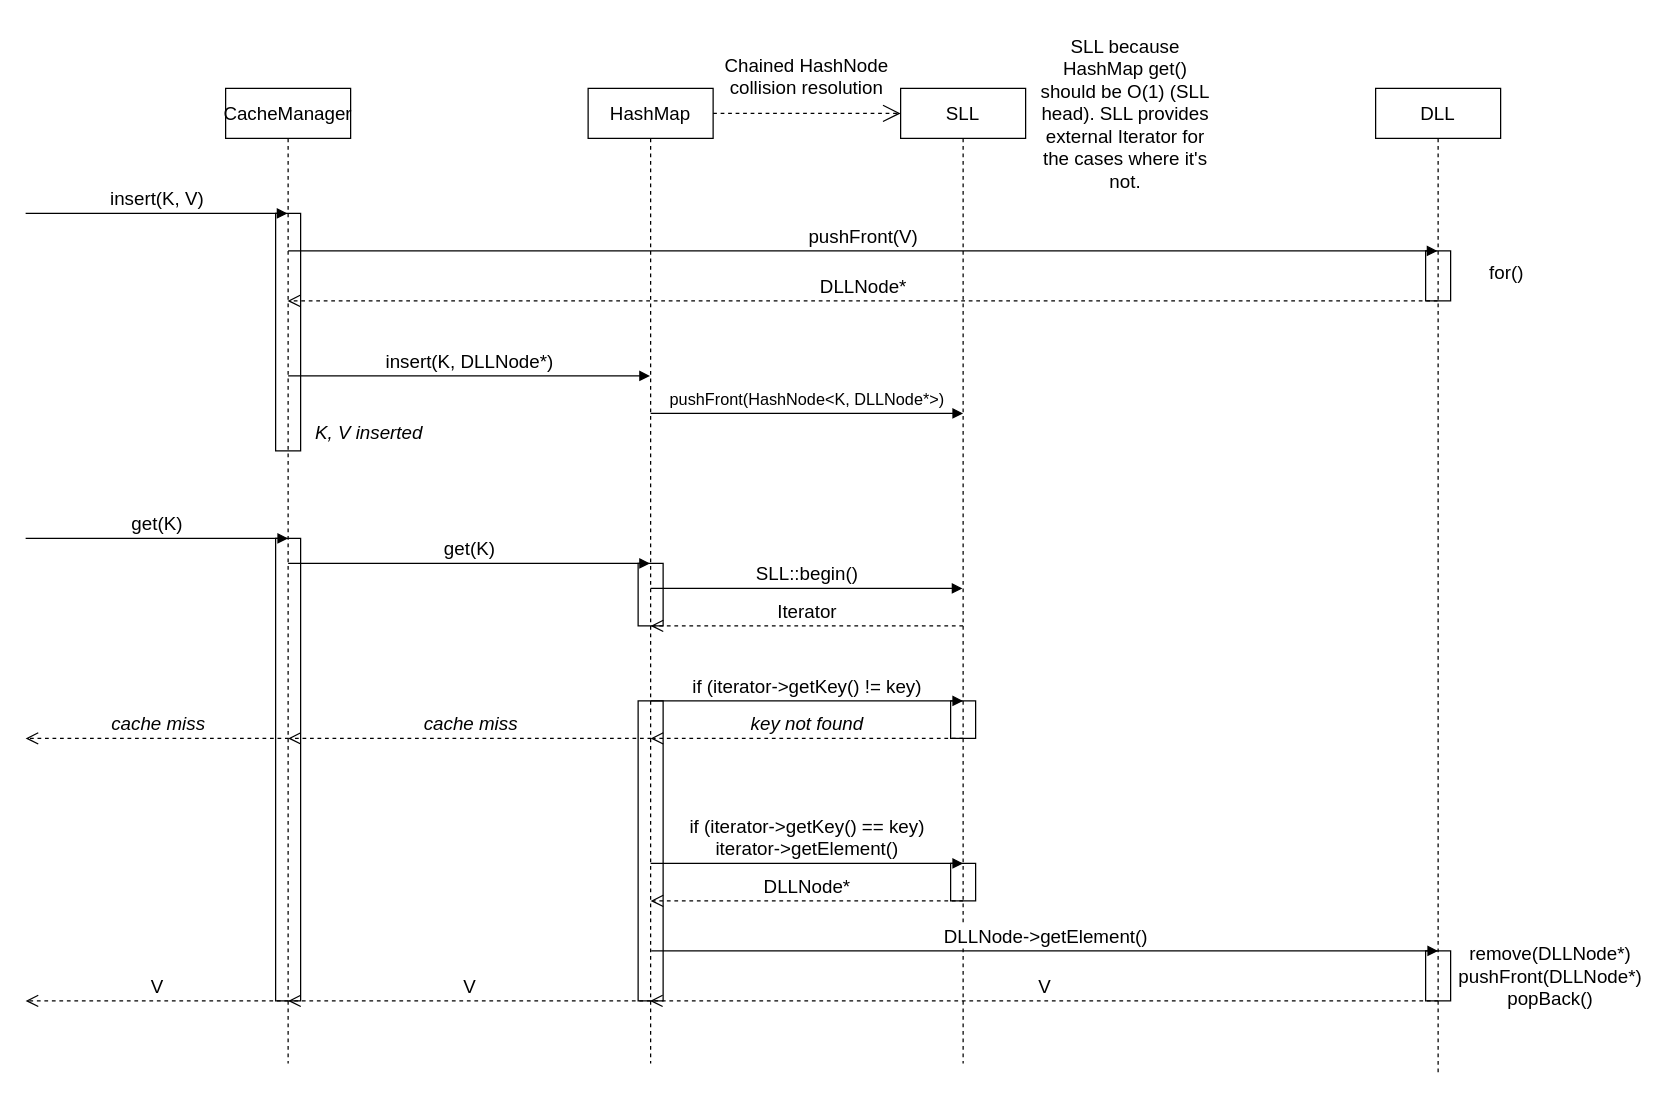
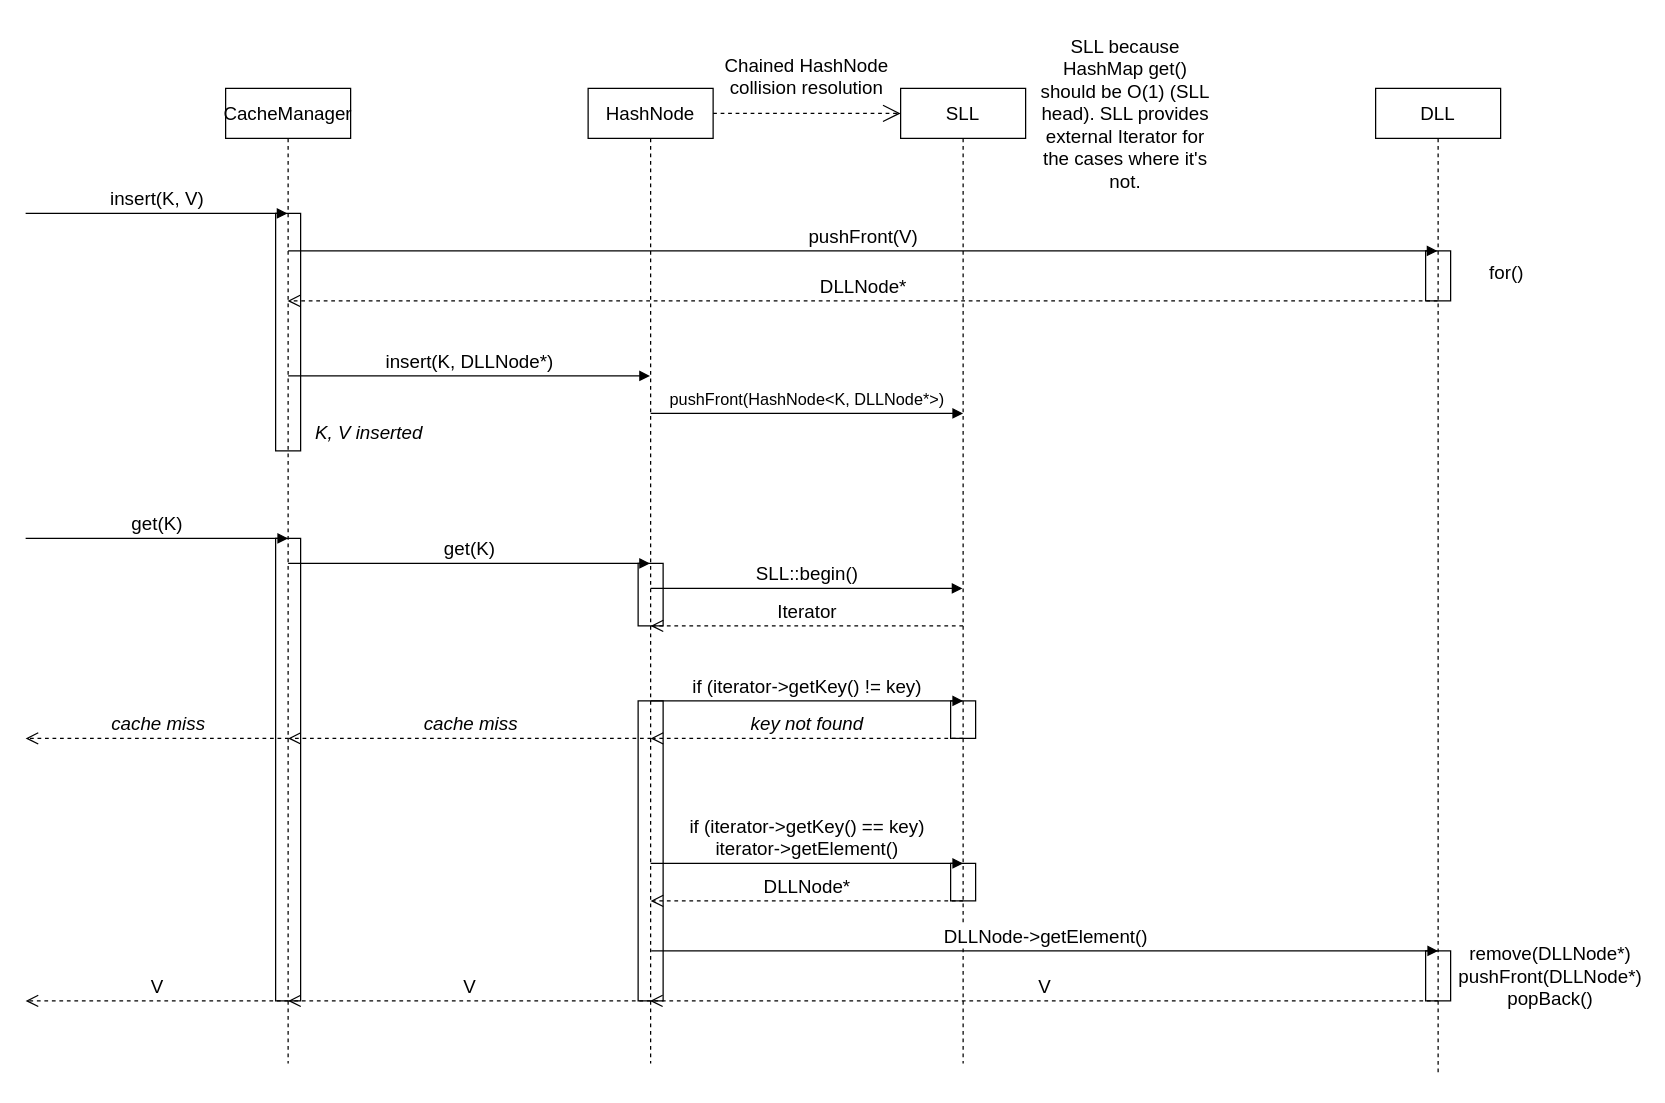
node "HashMap": label "HashMap" -> "HashNode"
